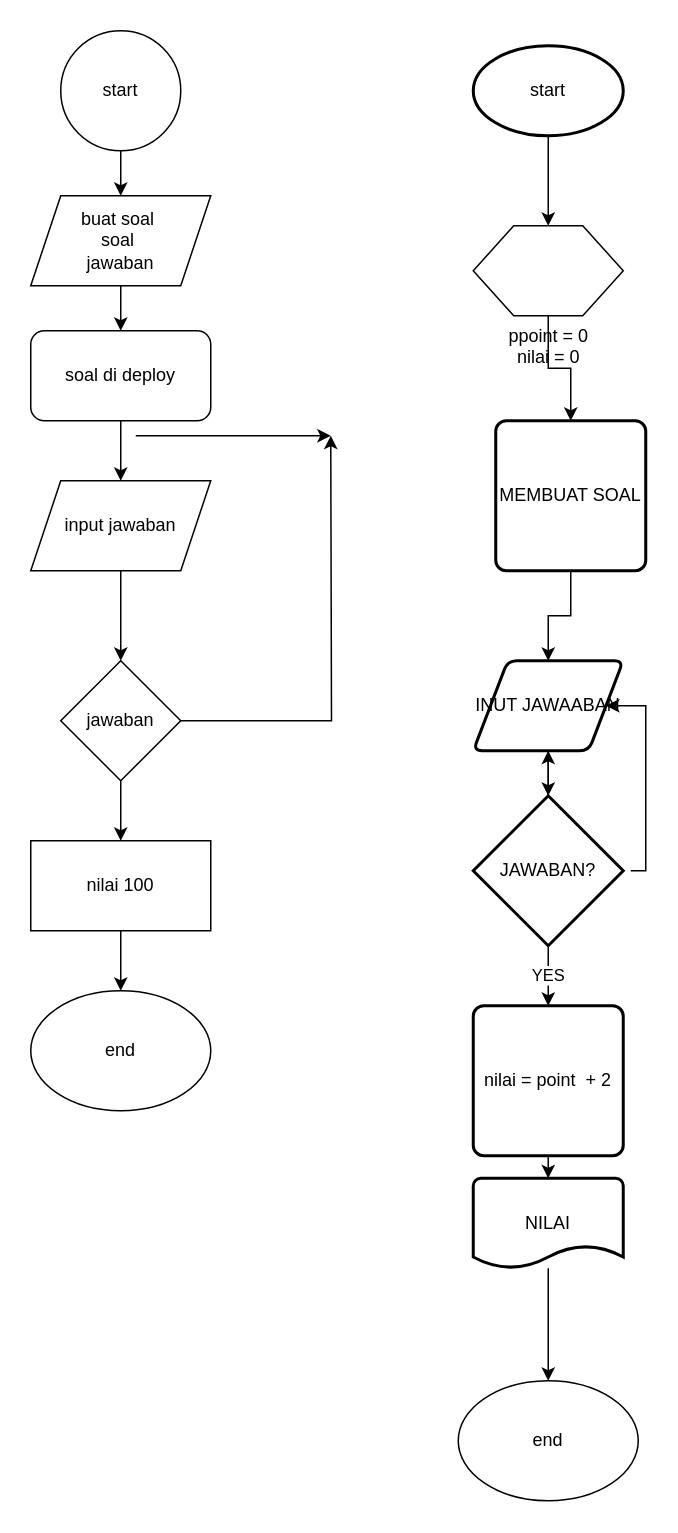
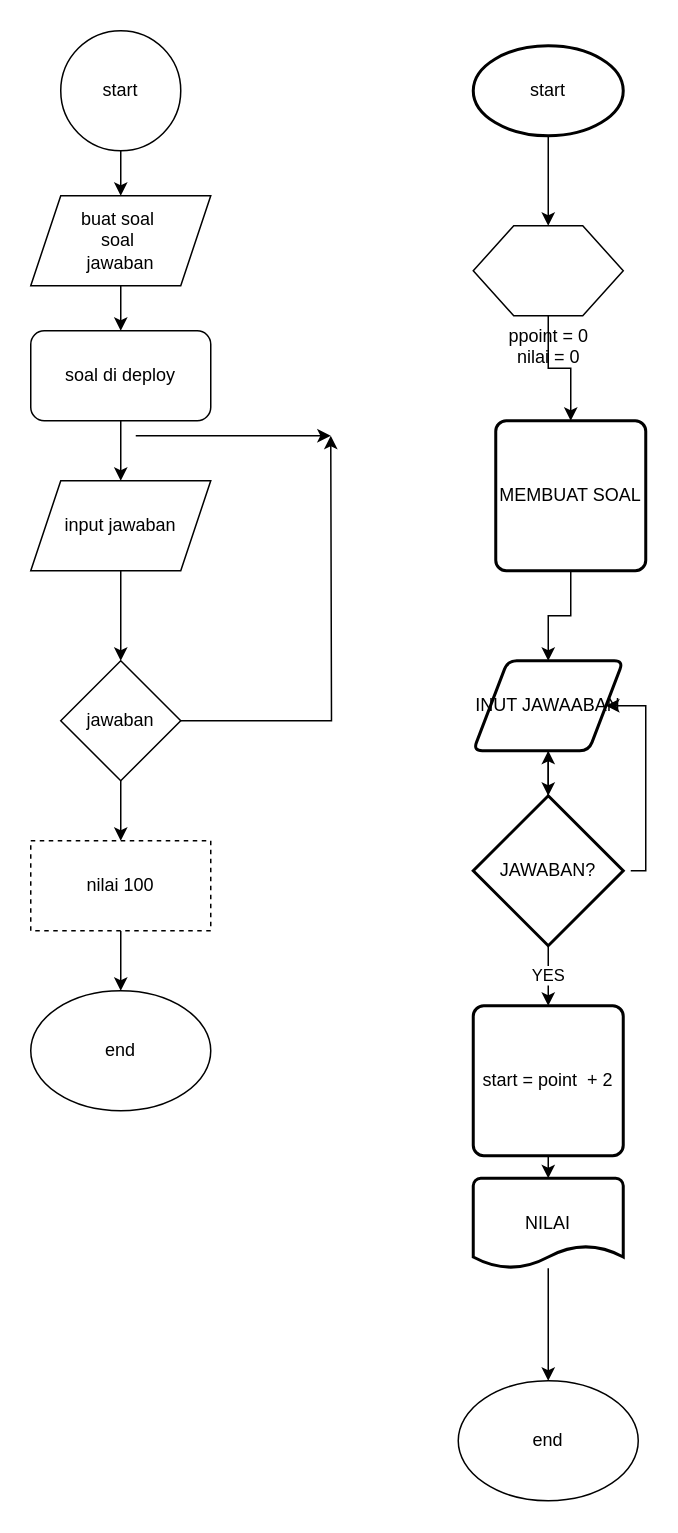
node "nilai 100": style solid -> dashed
node "nilai = point + 2": label "nilai = point + 2" -> "start = point + 2"
